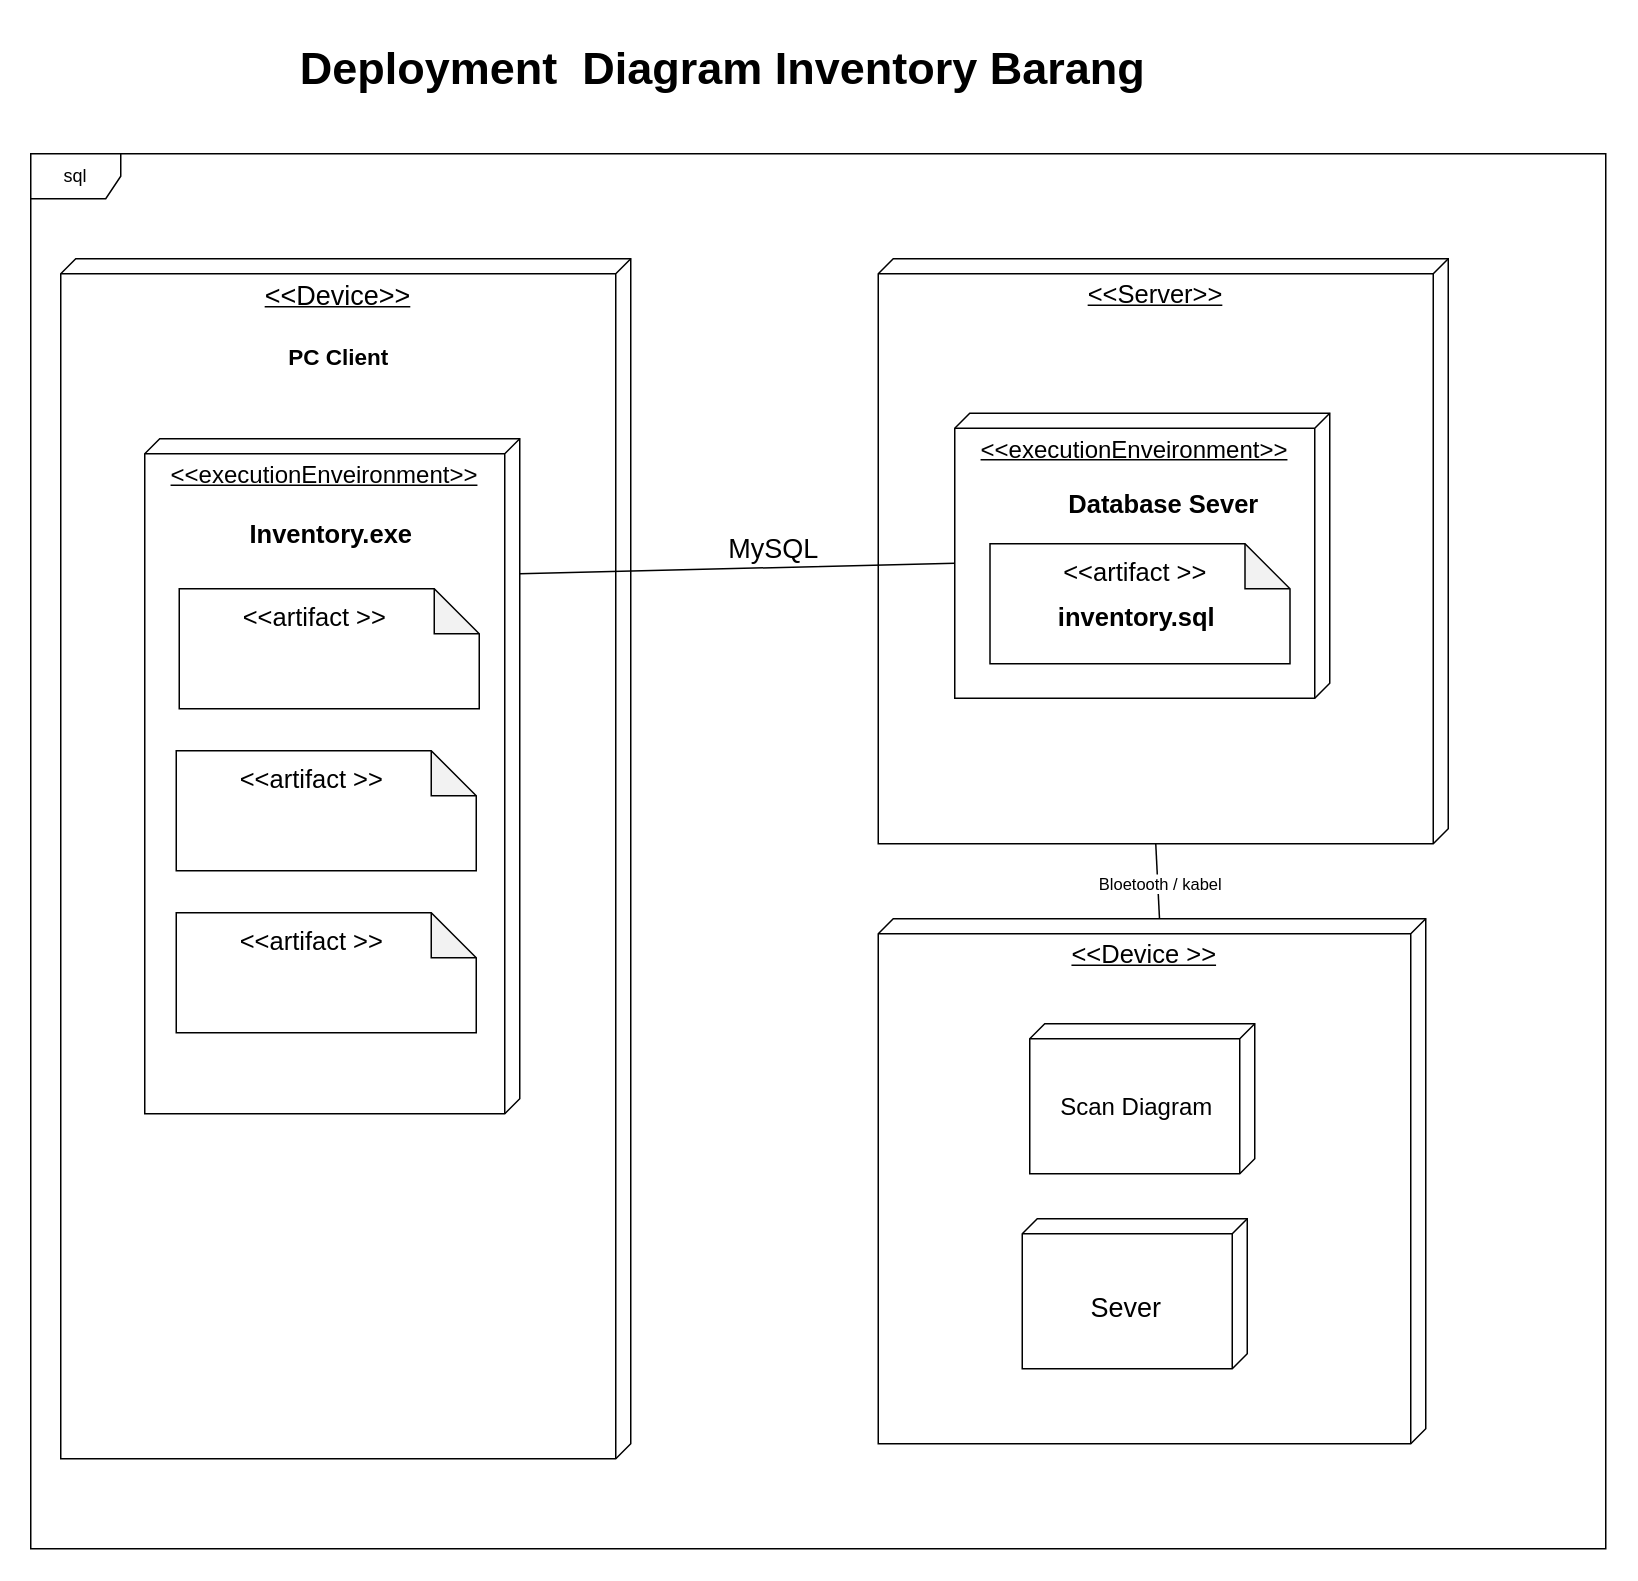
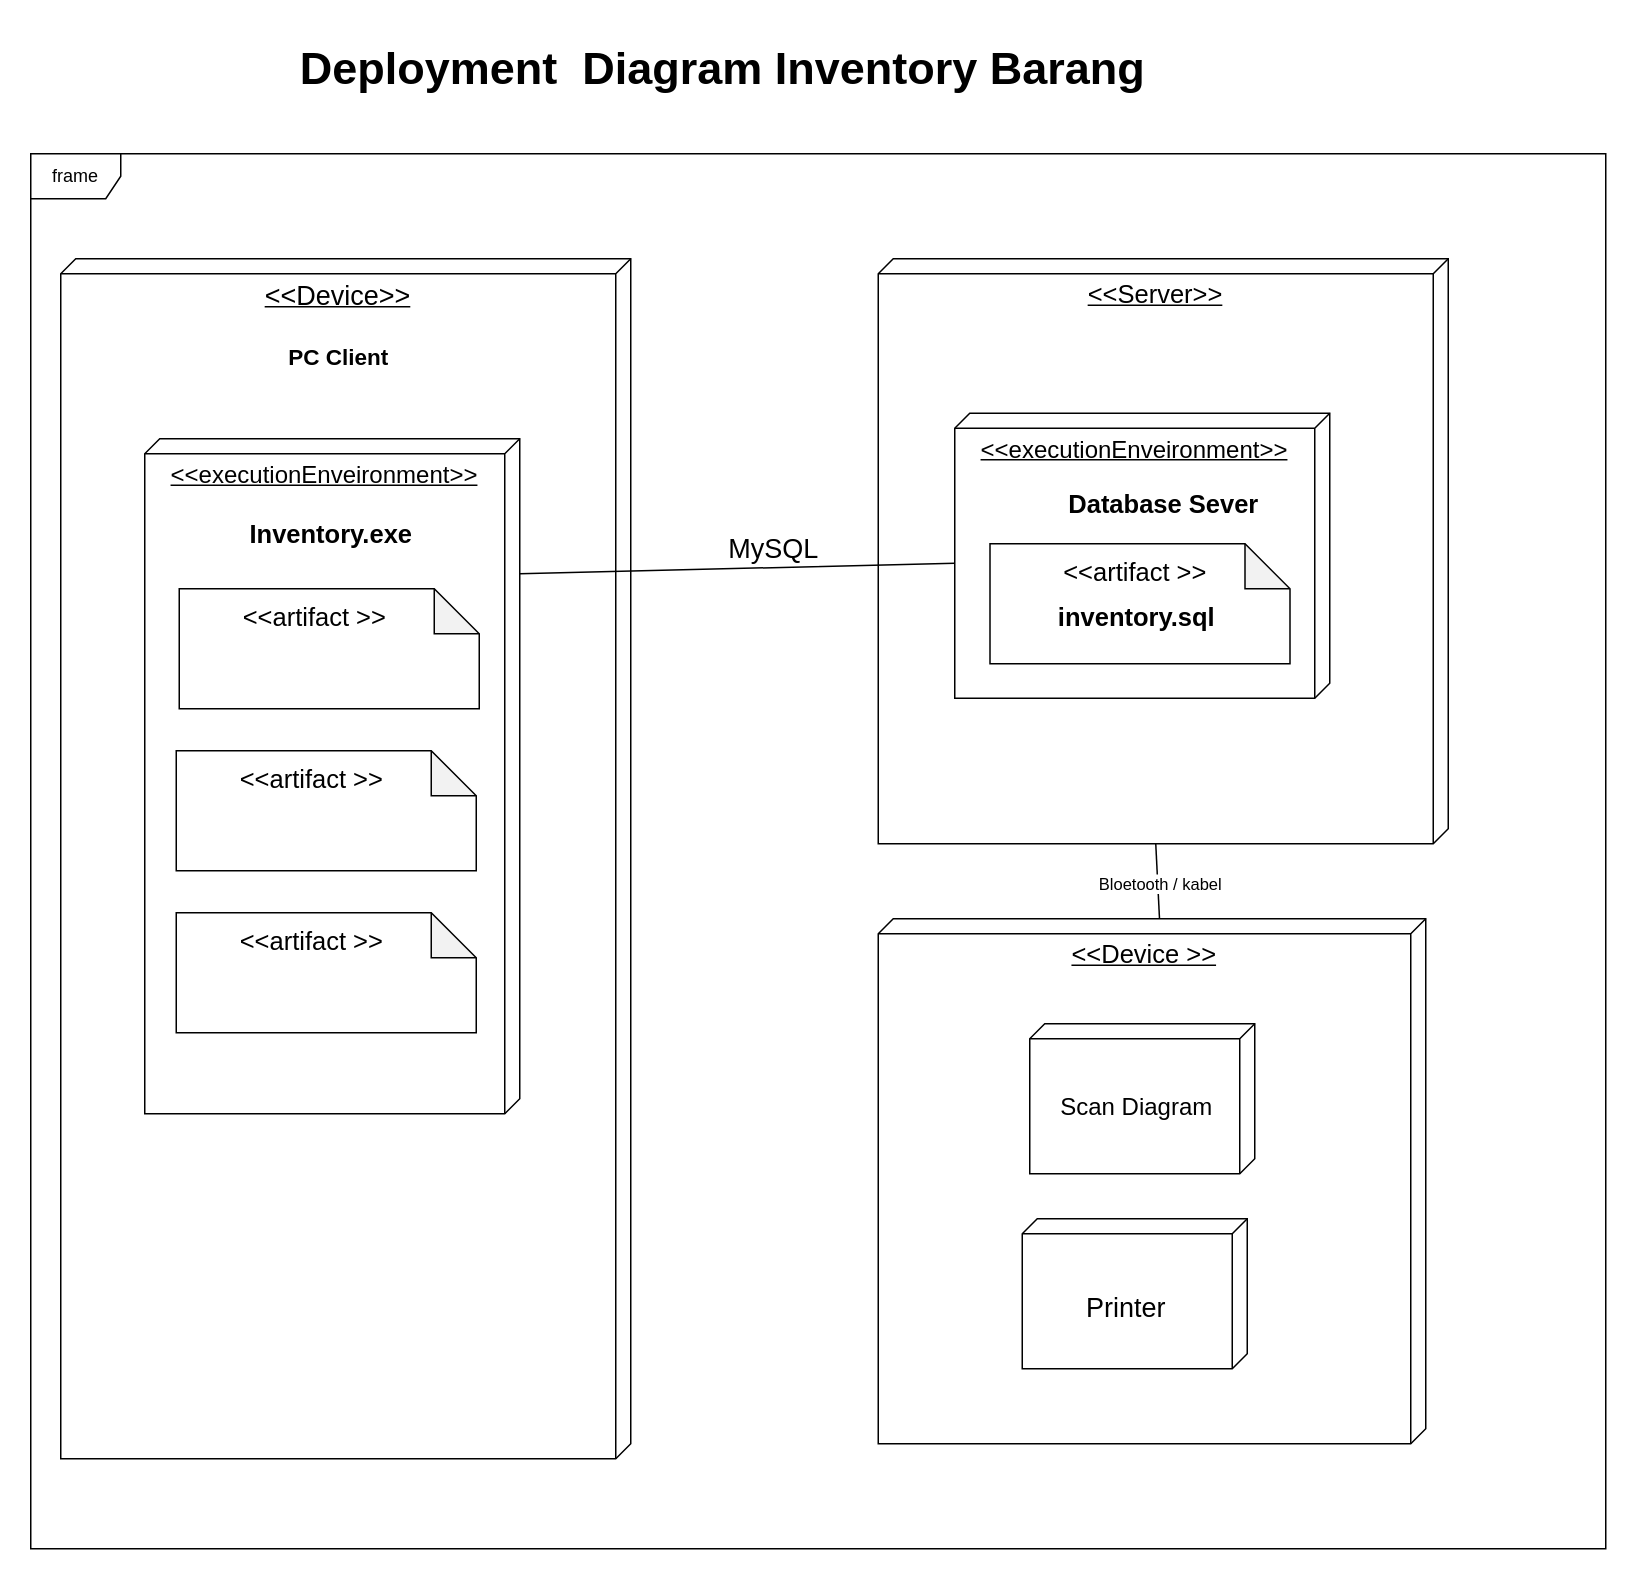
node "sql": label "sql" -> "frame"
node "Sever": label "Sever" -> "Printer"
